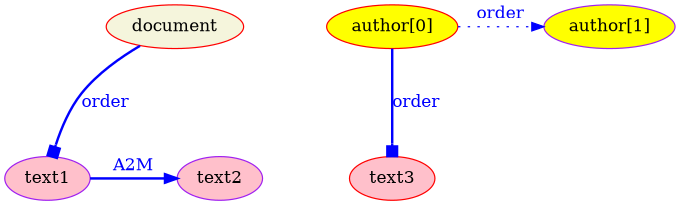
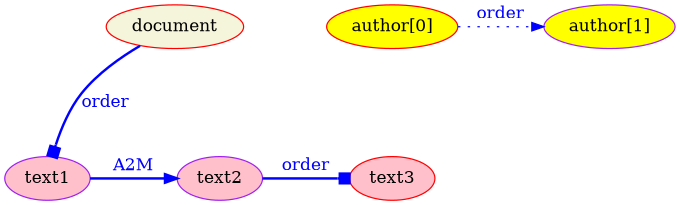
edge "author[0]" -> "text3": now "text2" -> "text3"
